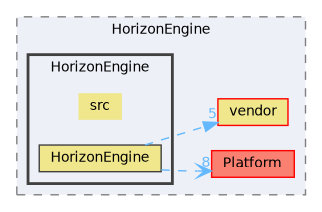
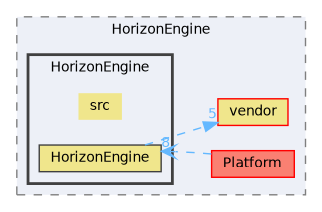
edge "HorizonEngine" -> "Platform": reversed
